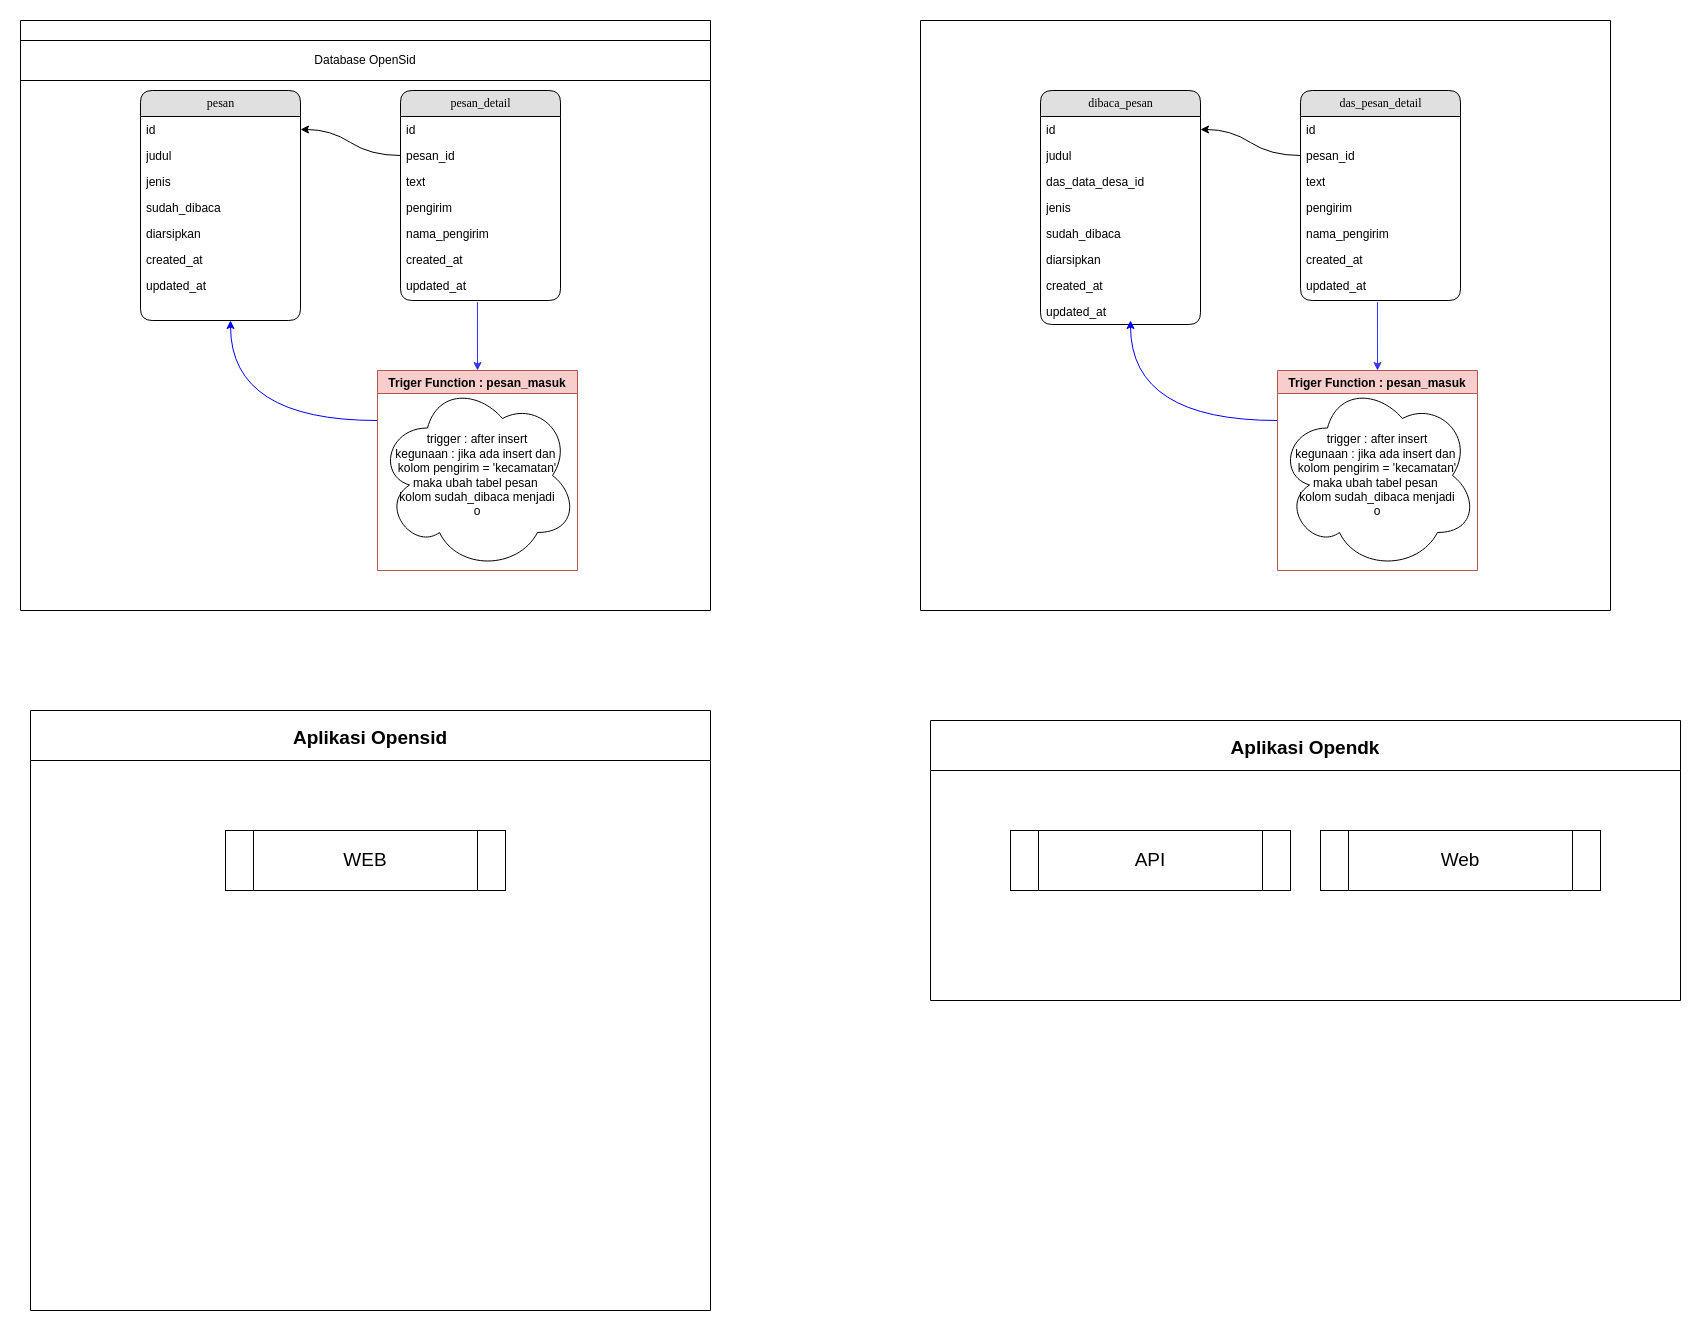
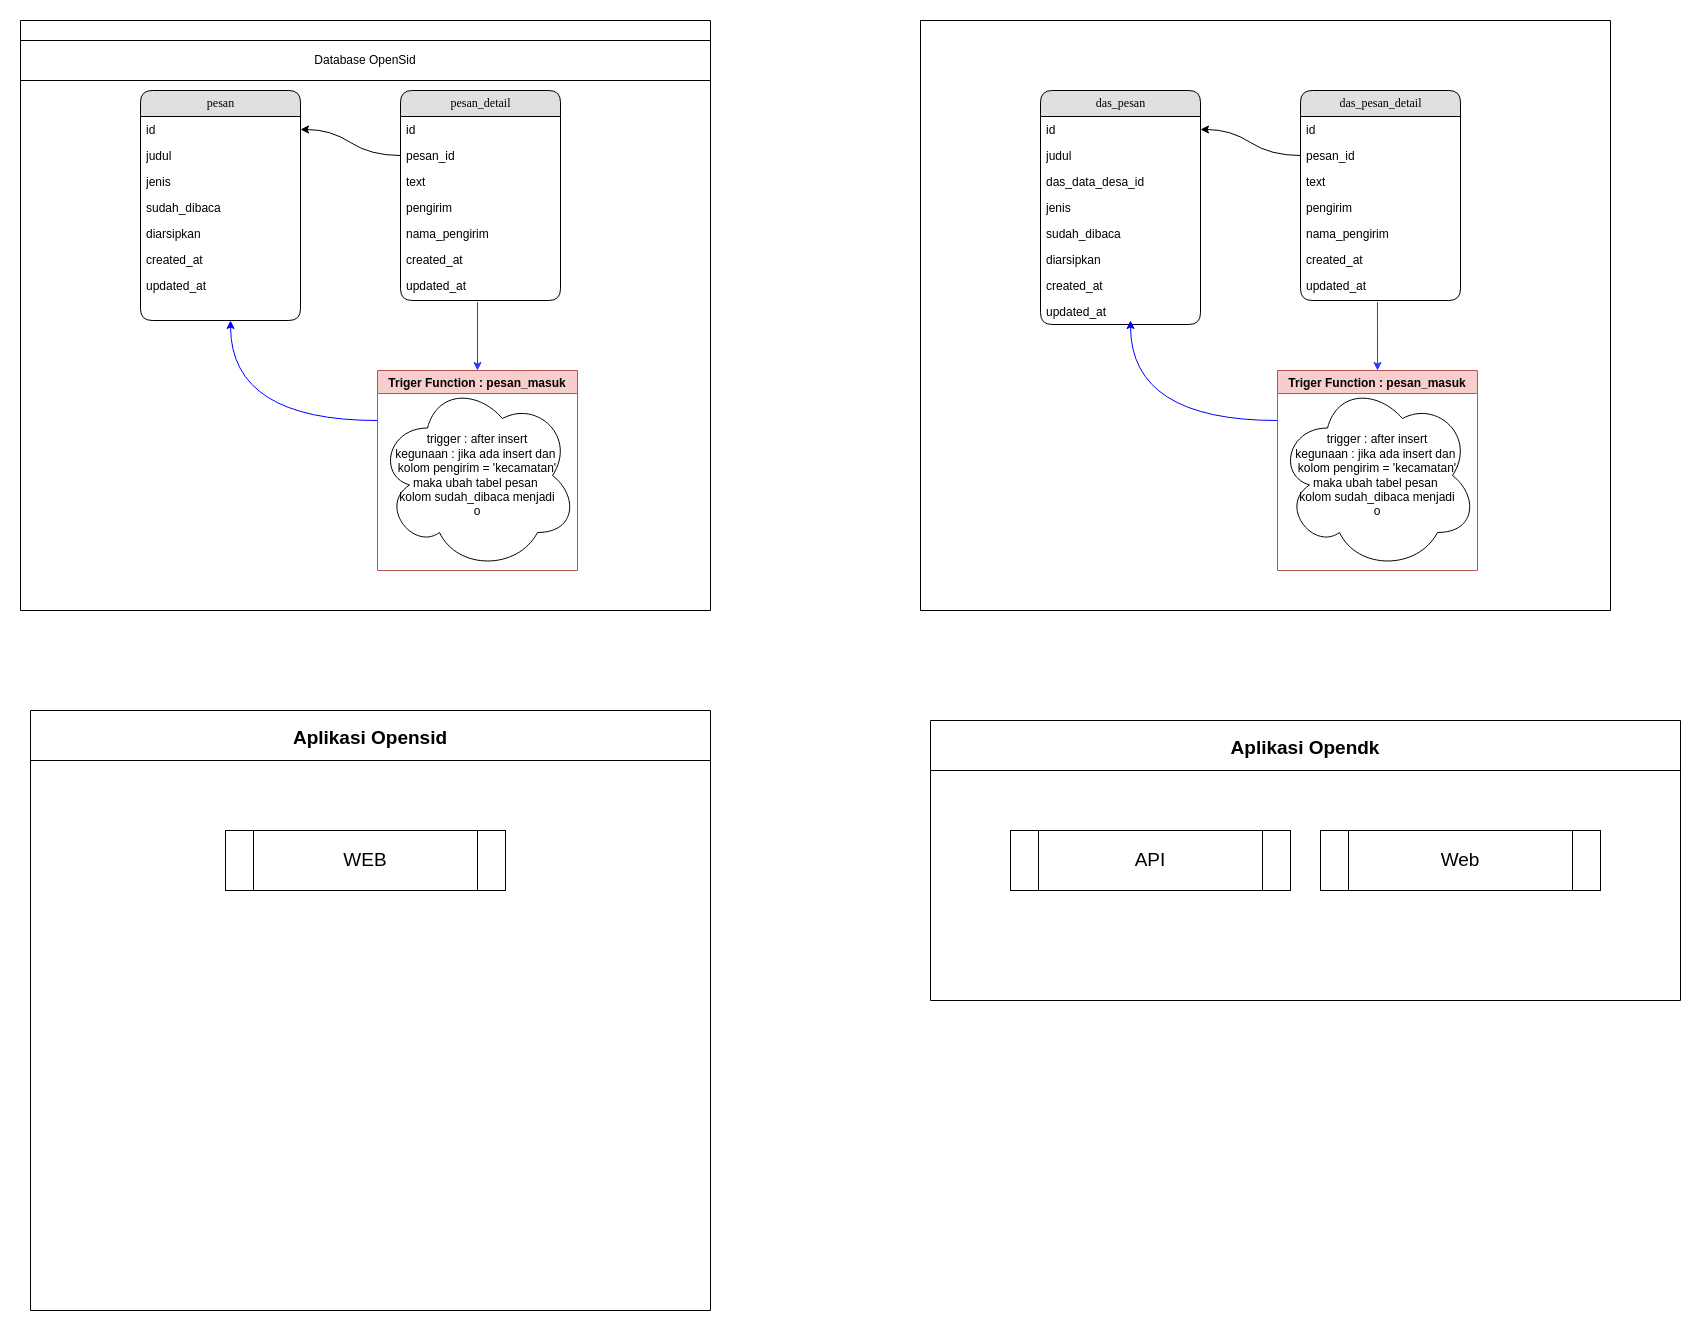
node "dibaca_pesan": label "dibaca_pesan" -> "das_pesan"
